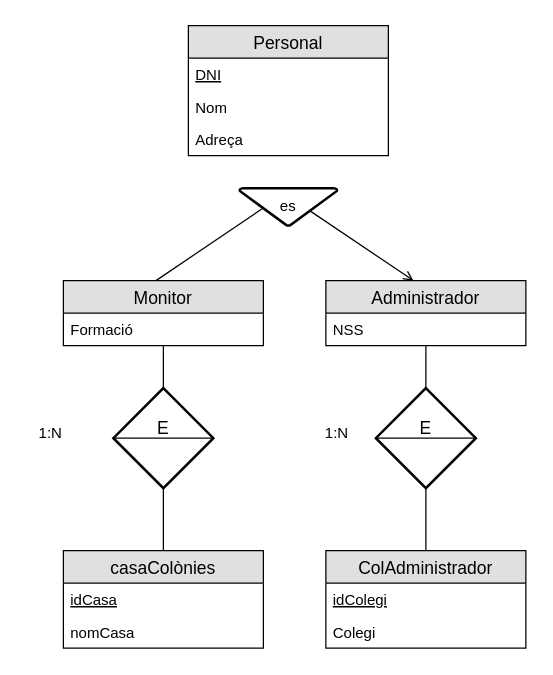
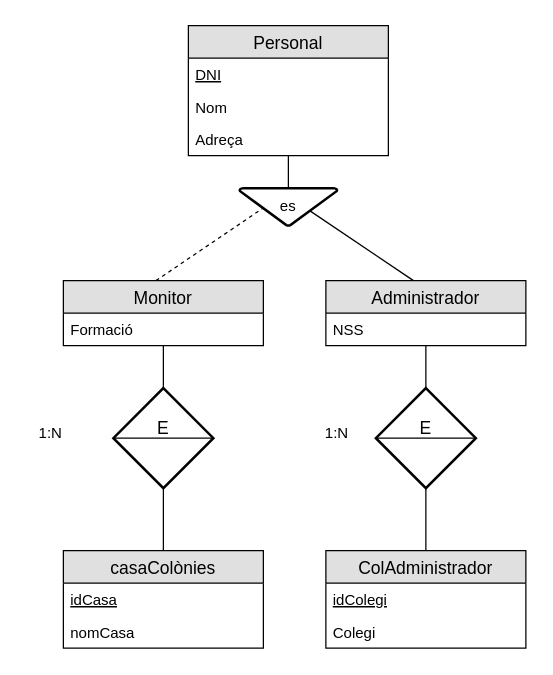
edge "Personal" -- "es": added
edge "es" -- "Monitor": style solid -> dashed
edge "es" -> "Administrador": arrowhead open -> none
